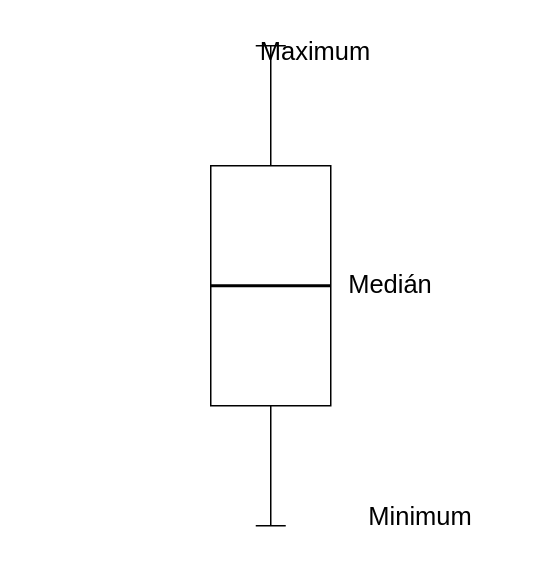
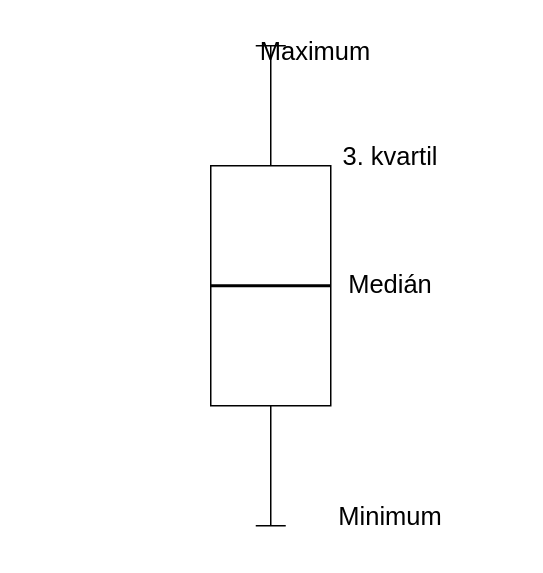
node "3. kvartil": added
node "Minimum": moved (421, 518) -> (391, 518)
